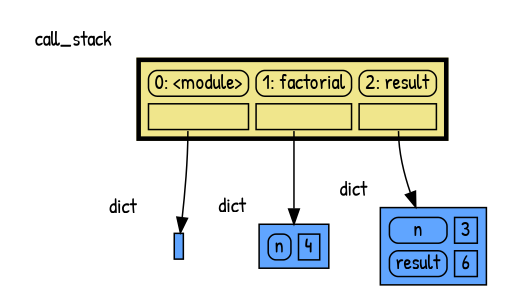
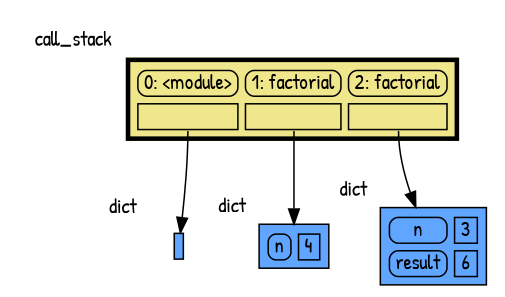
node "0: <module>": text "2: result" -> "2: factorial"
